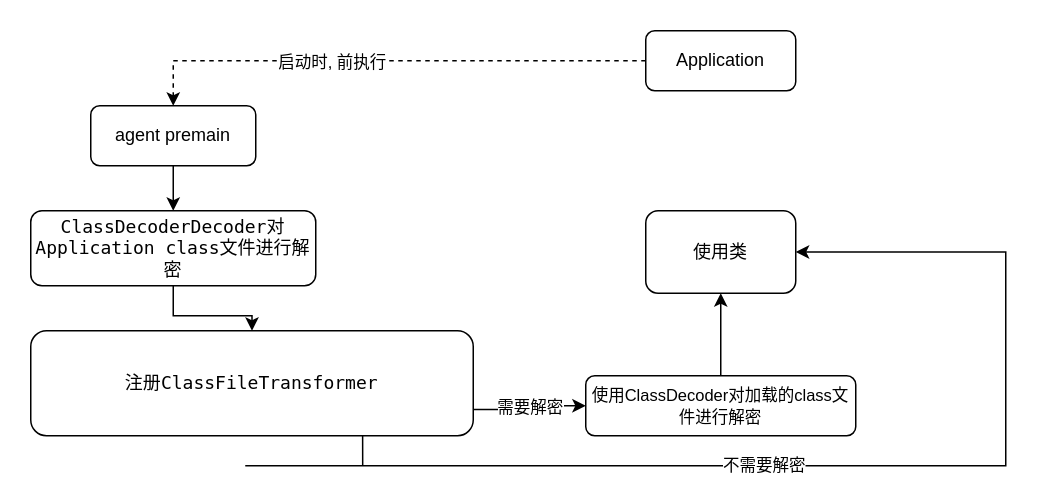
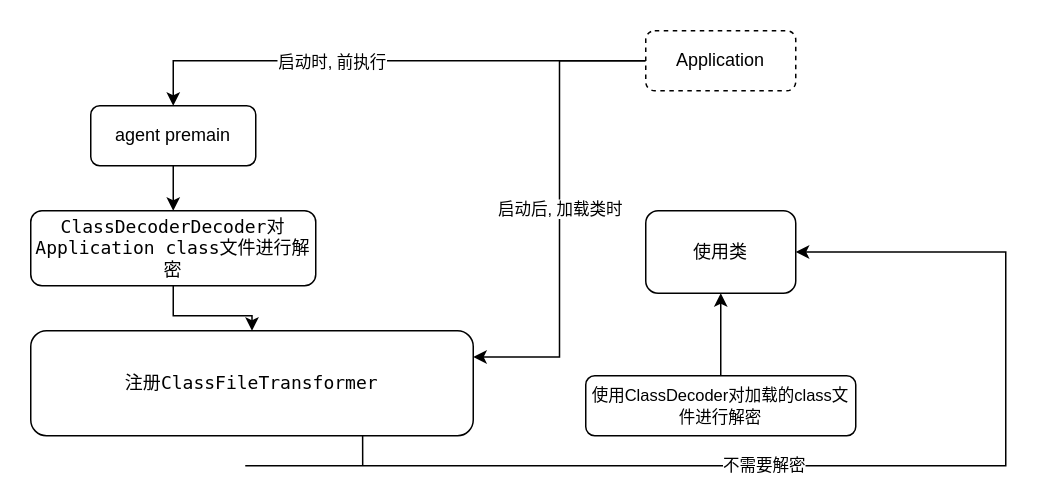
edge "Application" -> "agent premain": style dashed -> solid
node "Application": style solid -> dashed
edge "Application" -> "注册ClassFileTransformer": added, label "启动后, 加载类时"
edge "注册ClassFileTransformer" -> "使用ClassDecoder对加载的class文件进行解密": removed, label "需要解密"
